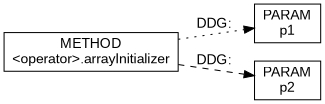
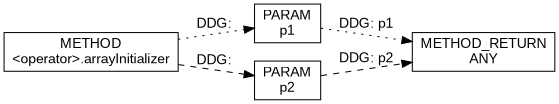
node "METHOD_RETURN": added
